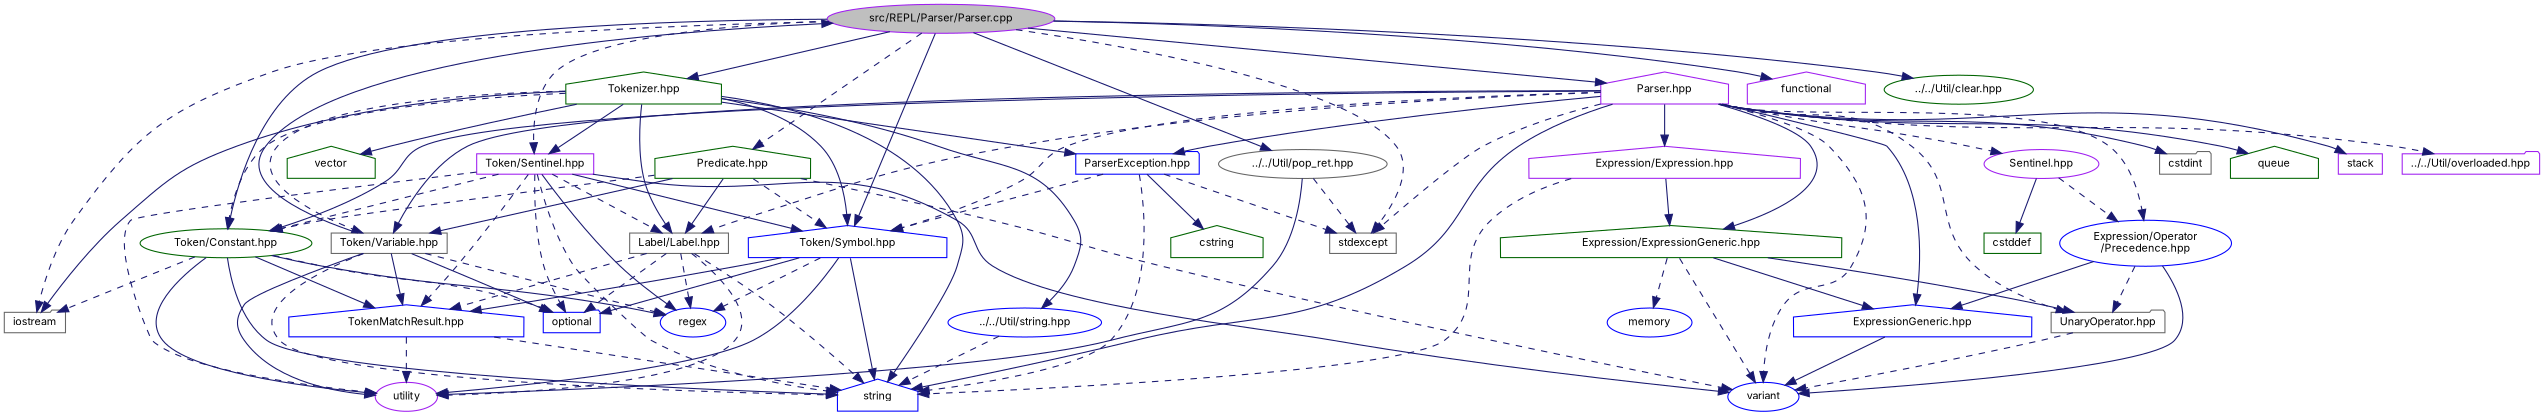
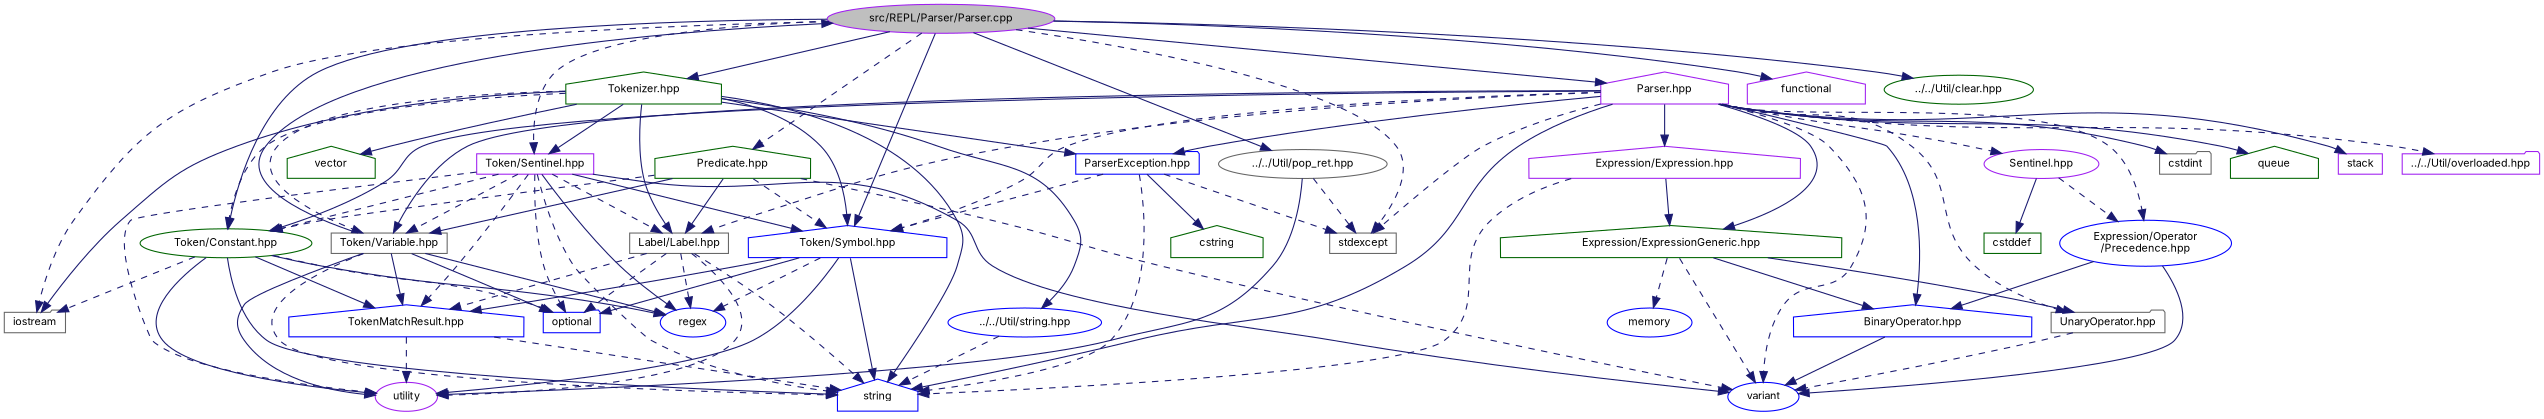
edge "Token/Sentinel.hpp" -> "Token/Variable.hpp": added
edge "Token/Variable.hpp" -> "regex": style dashed -> solid
edge "Expression/Operator /Precedence.hpp" -> "UnaryOperator.hpp": removed
node "ExpressionGeneric.hpp": label "ExpressionGeneric.hpp" -> "BinaryOperator.hpp"
